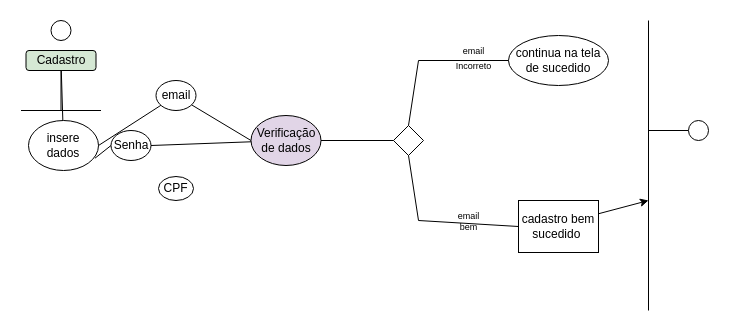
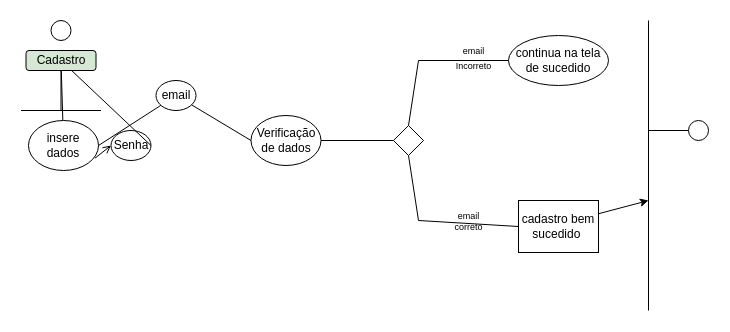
node "Verificação de dados": fillcolor #e1d5e7 -> #ffffff
edge "Verificação de dados" -- "Senha": now "Cadastro" -- "Senha"
edge "insere dados" -- "Senha": arrowhead none -> open
node "CPF": removed
node "bem": label "bem" -> "correto"
